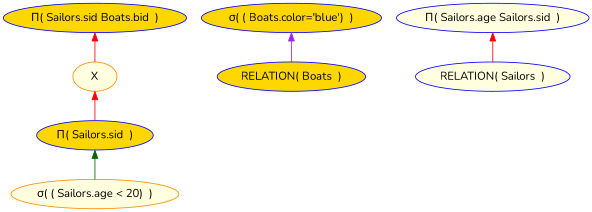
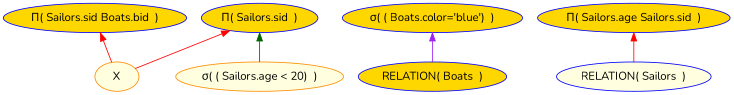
node "Π( Sailors.age Sailors.sid  )": fillcolor lightyellow -> gold
edge "Π( Sailors.sid  )" -> "X": reversed
